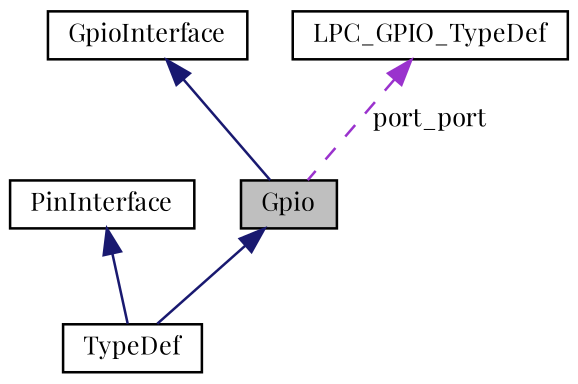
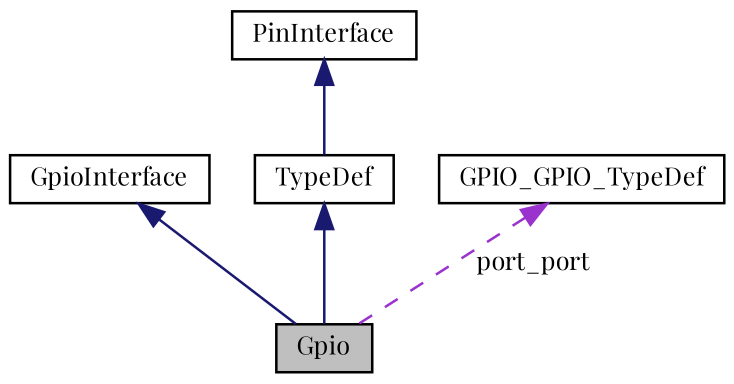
node "LPC_GPIO_TypeDef": label "LPC_GPIO_TypeDef" -> "GPIO_GPIO_TypeDef"
edge "TypeDef" -> "Gpio": reversed
